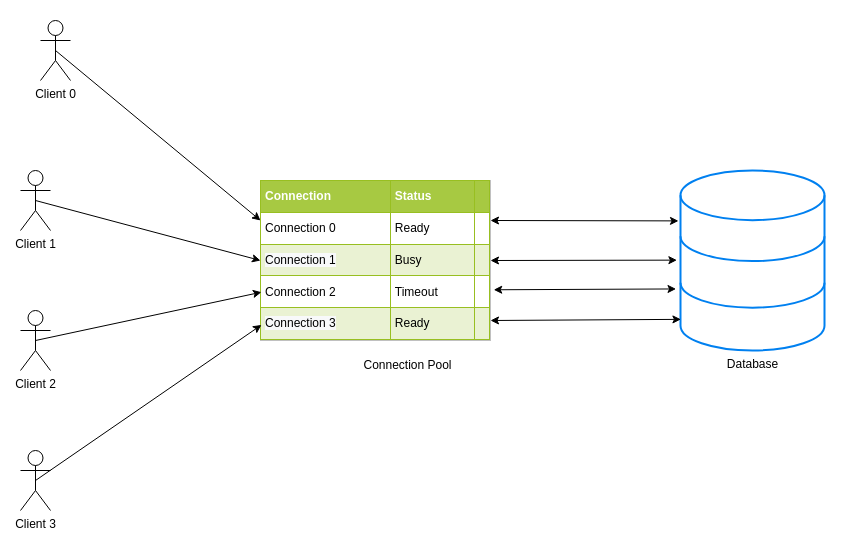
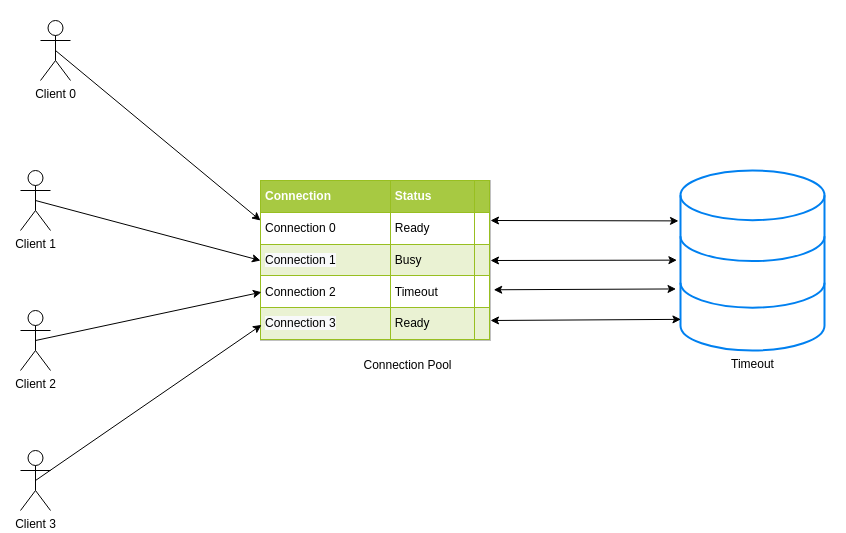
node "Database": label "Database" -> "Timeout"
